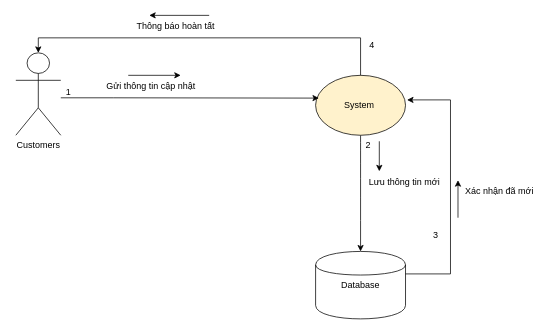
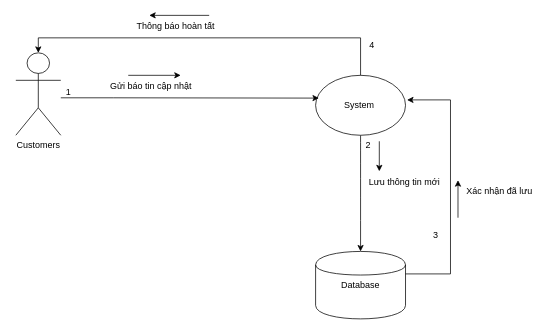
node "Gửi thông tin cập nhật": label "Gửi thông tin cập nhật" -> "Gửi báo tin cập nhật"
node "System": fillcolor #fff2cc -> #ffffff
node "Xác nhận đã mới": label "Xác nhận đã mới" -> "Xác nhận đã lưu"
